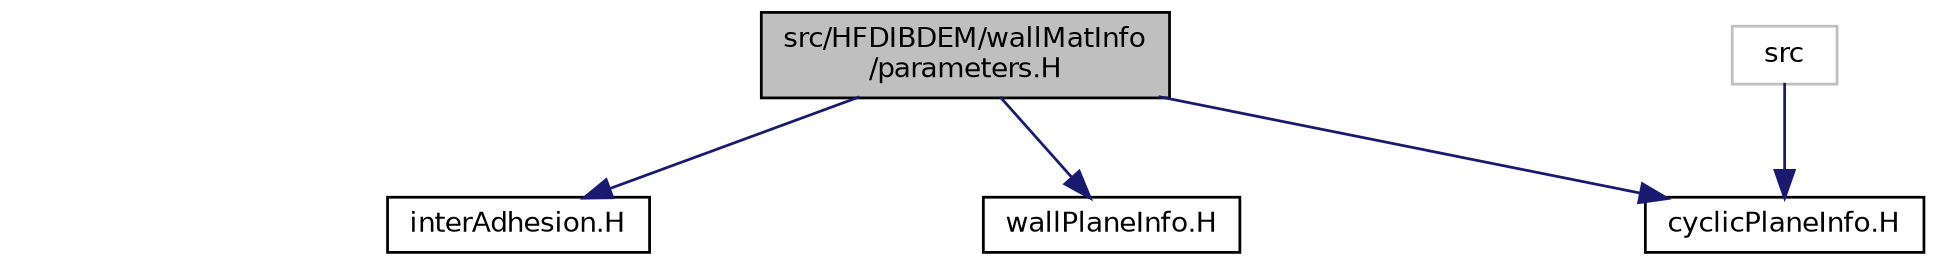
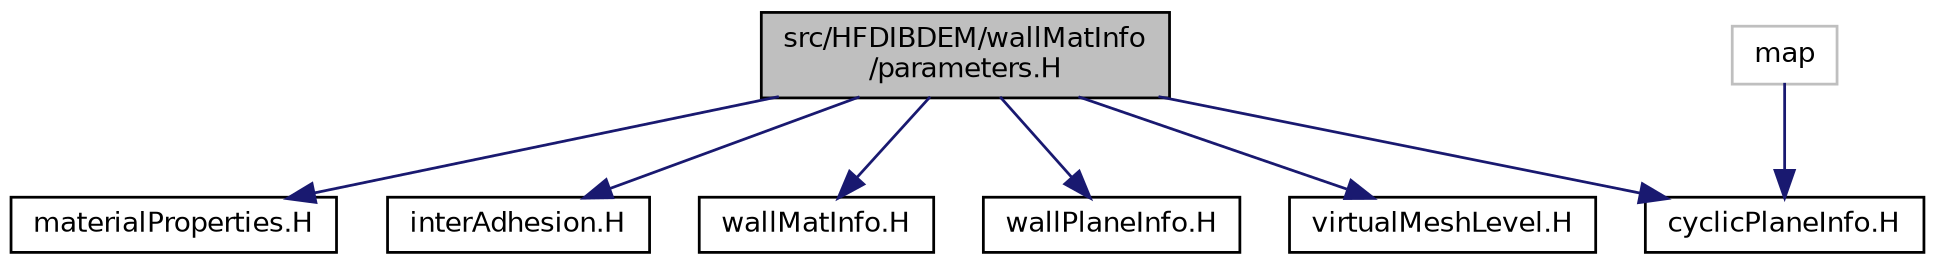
node "src": label "src" -> "map"
node "materialProperties.H": added
node "wallMatInfo.H": added
node "virtualMeshLevel.H": added
